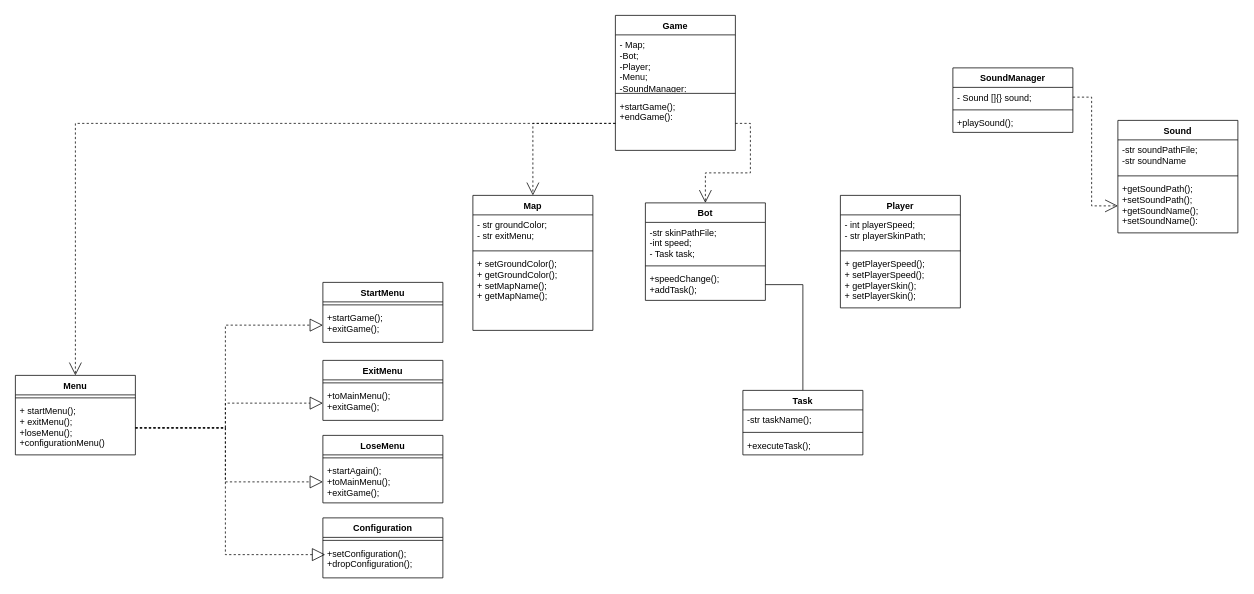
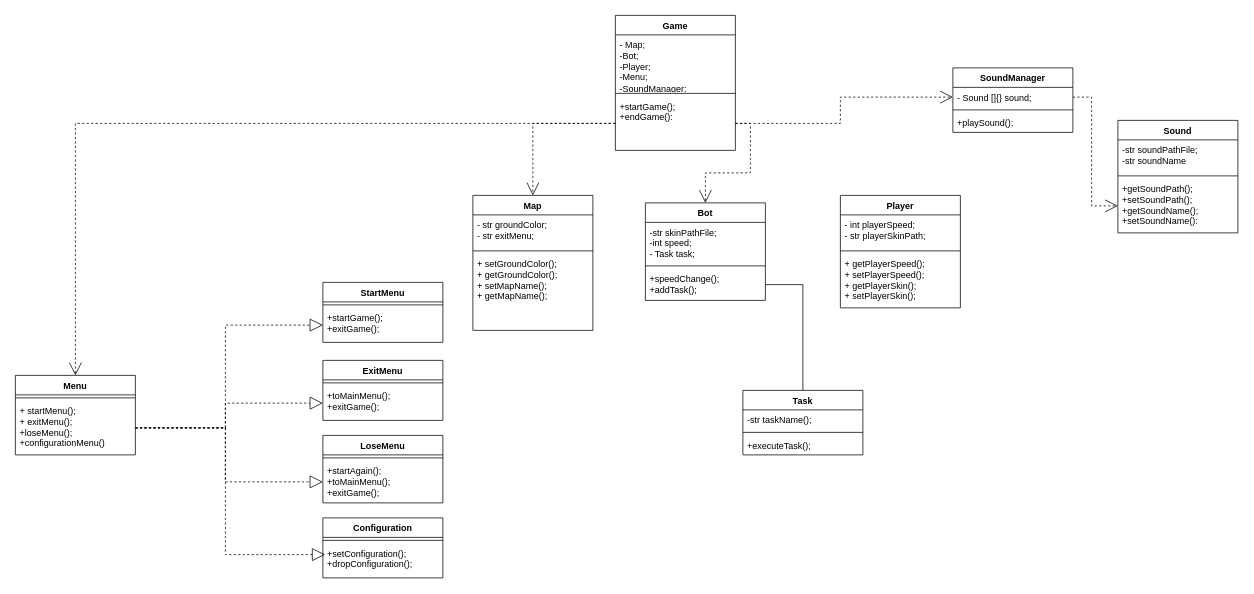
edge "+startGame(); +endGame():" -> "- Sound []{} sound;": added
